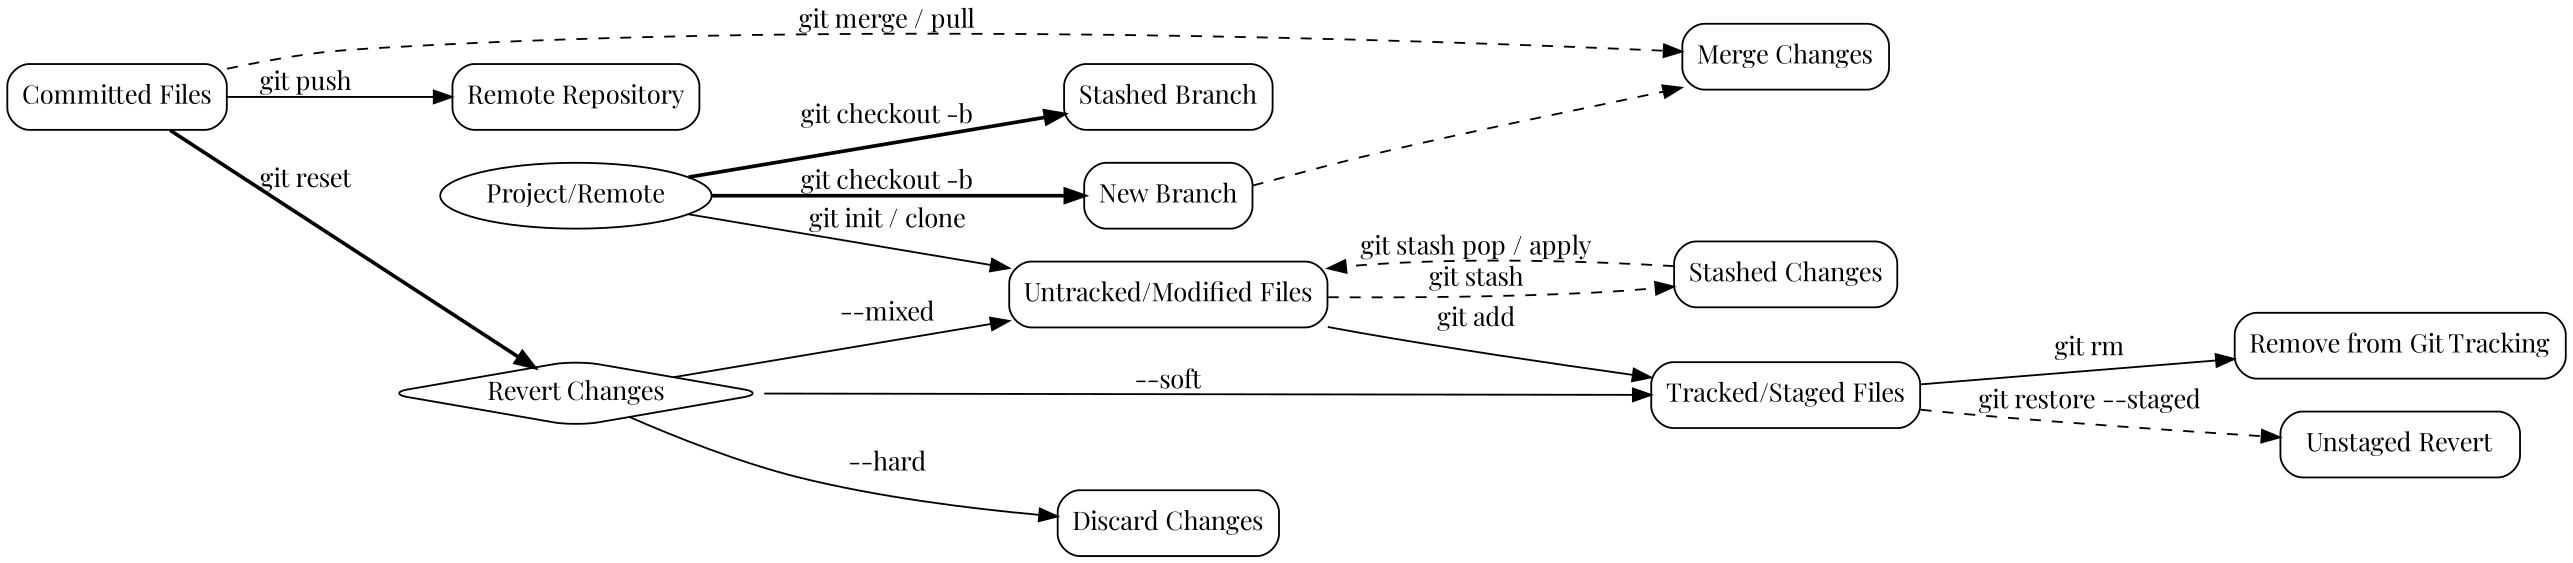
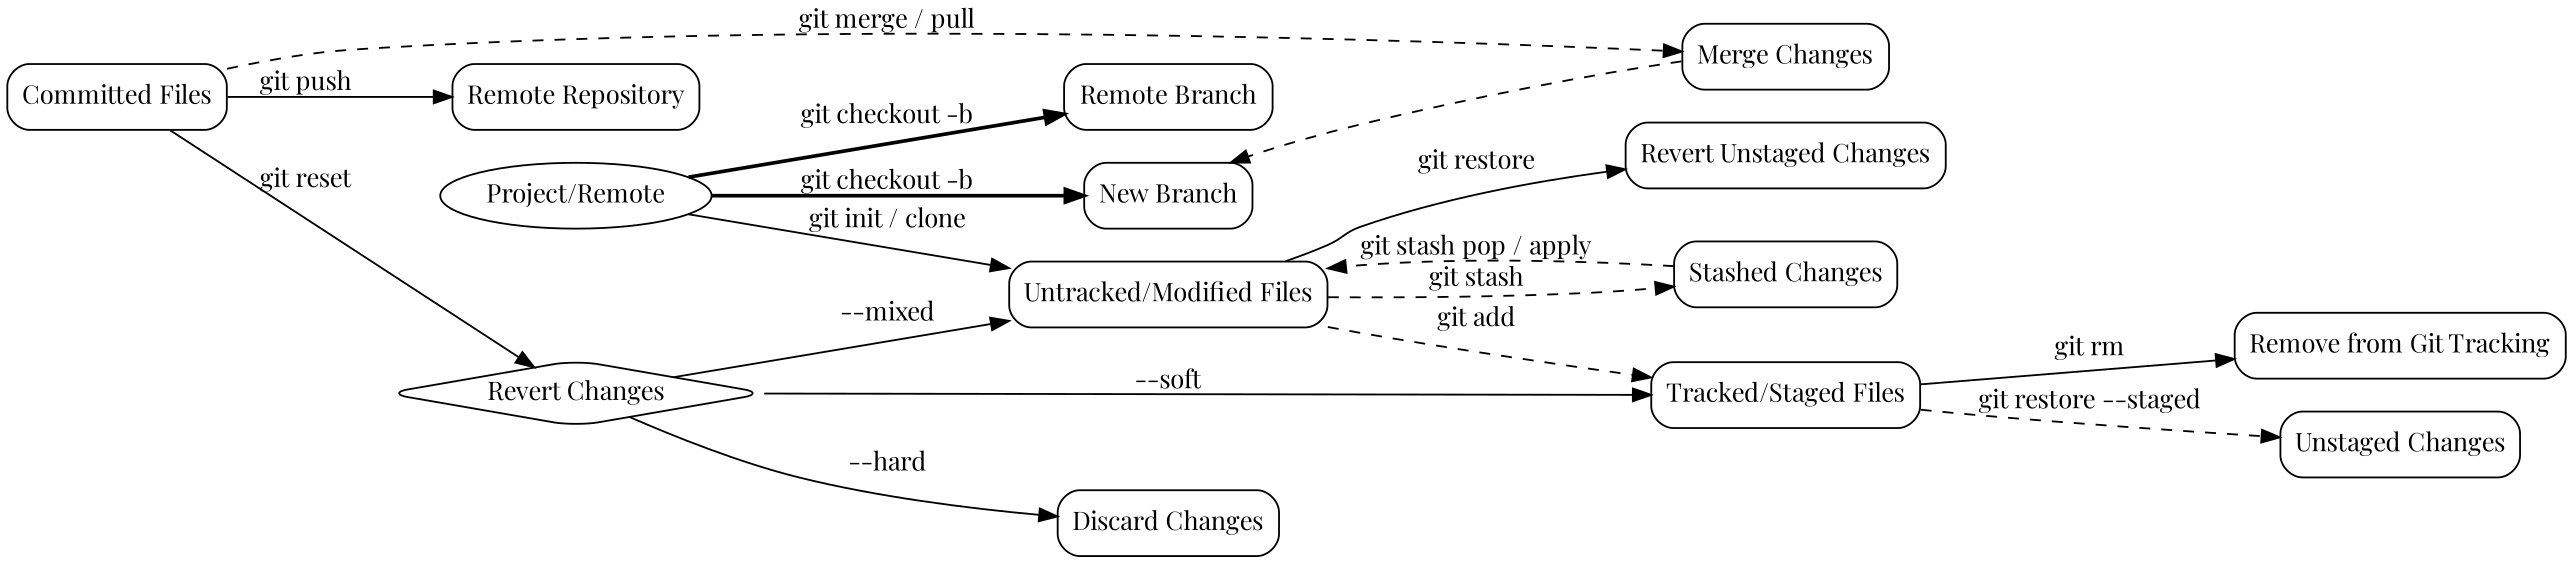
node "Stashed Branch": label "Stashed Branch" -> "Remote Branch"
edge "New Branch" -> "Merge Changes": reversed
node "Revert Unstaged Changes": added
edge "Committed Files" -> "Revert Changes": style bold -> solid
edge "Untracked/Modified Files" -> "Tracked/Staged Files": style solid -> dashed
node "Unstaged Revert": label "Unstaged Revert" -> "Unstaged Changes"
